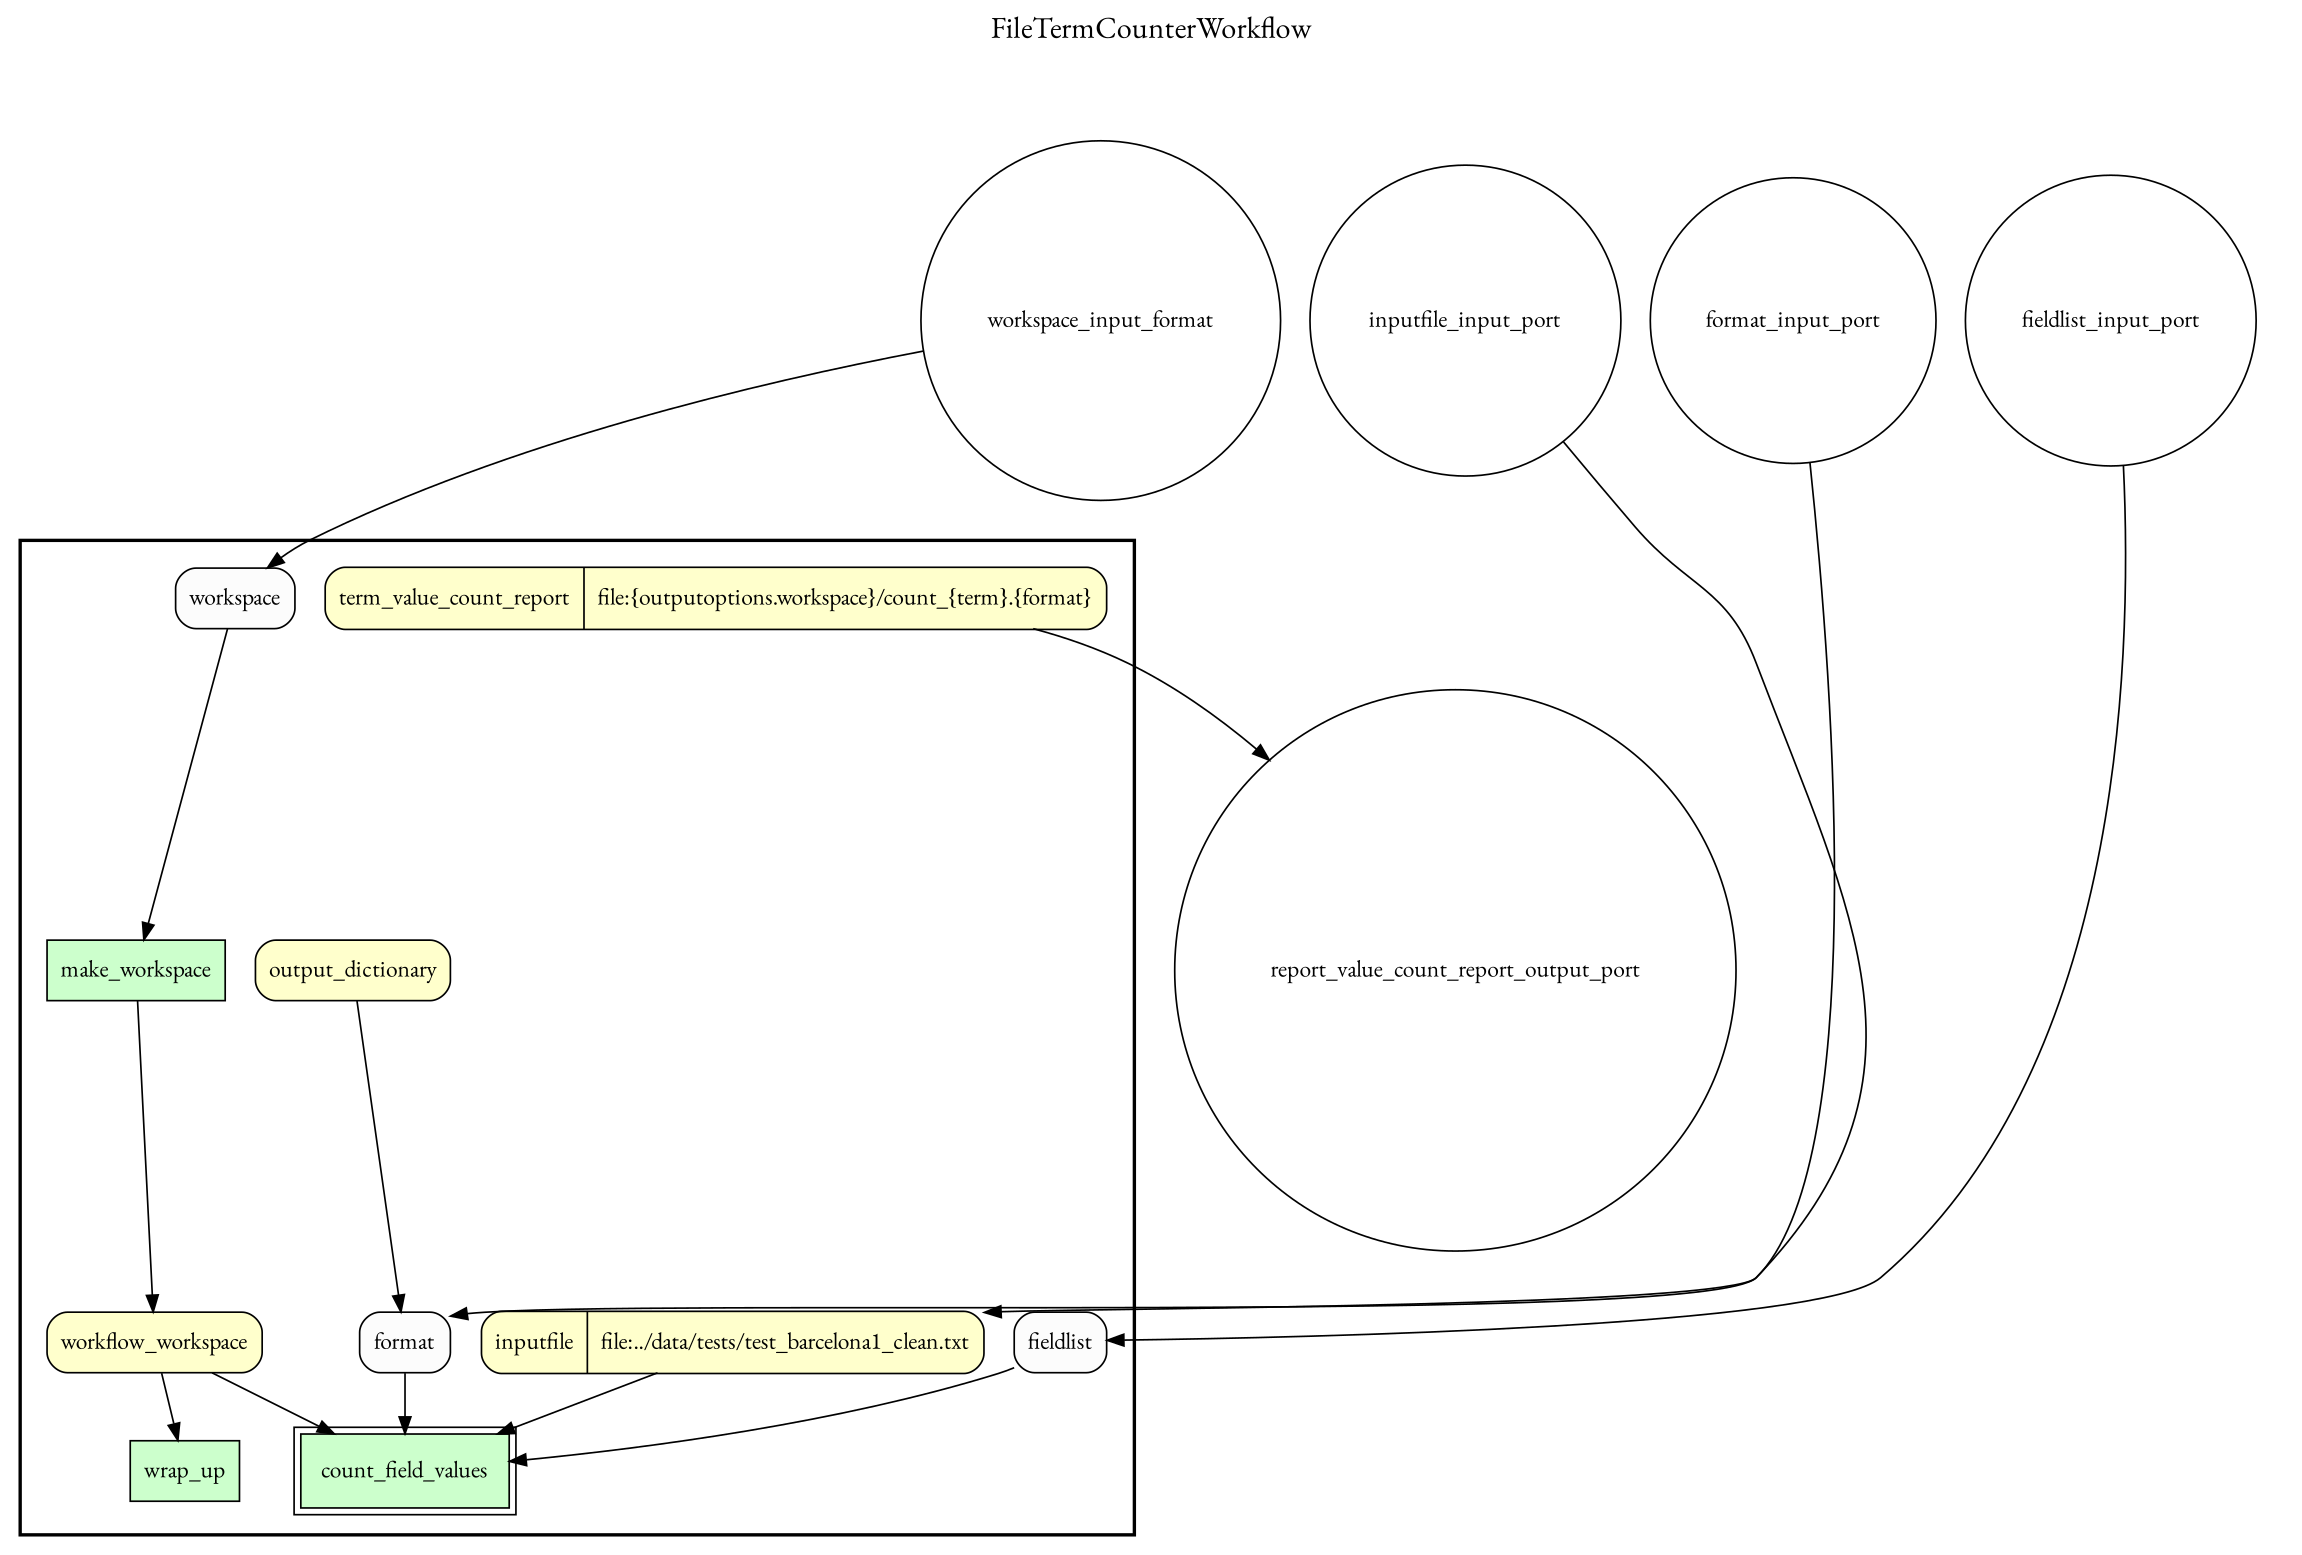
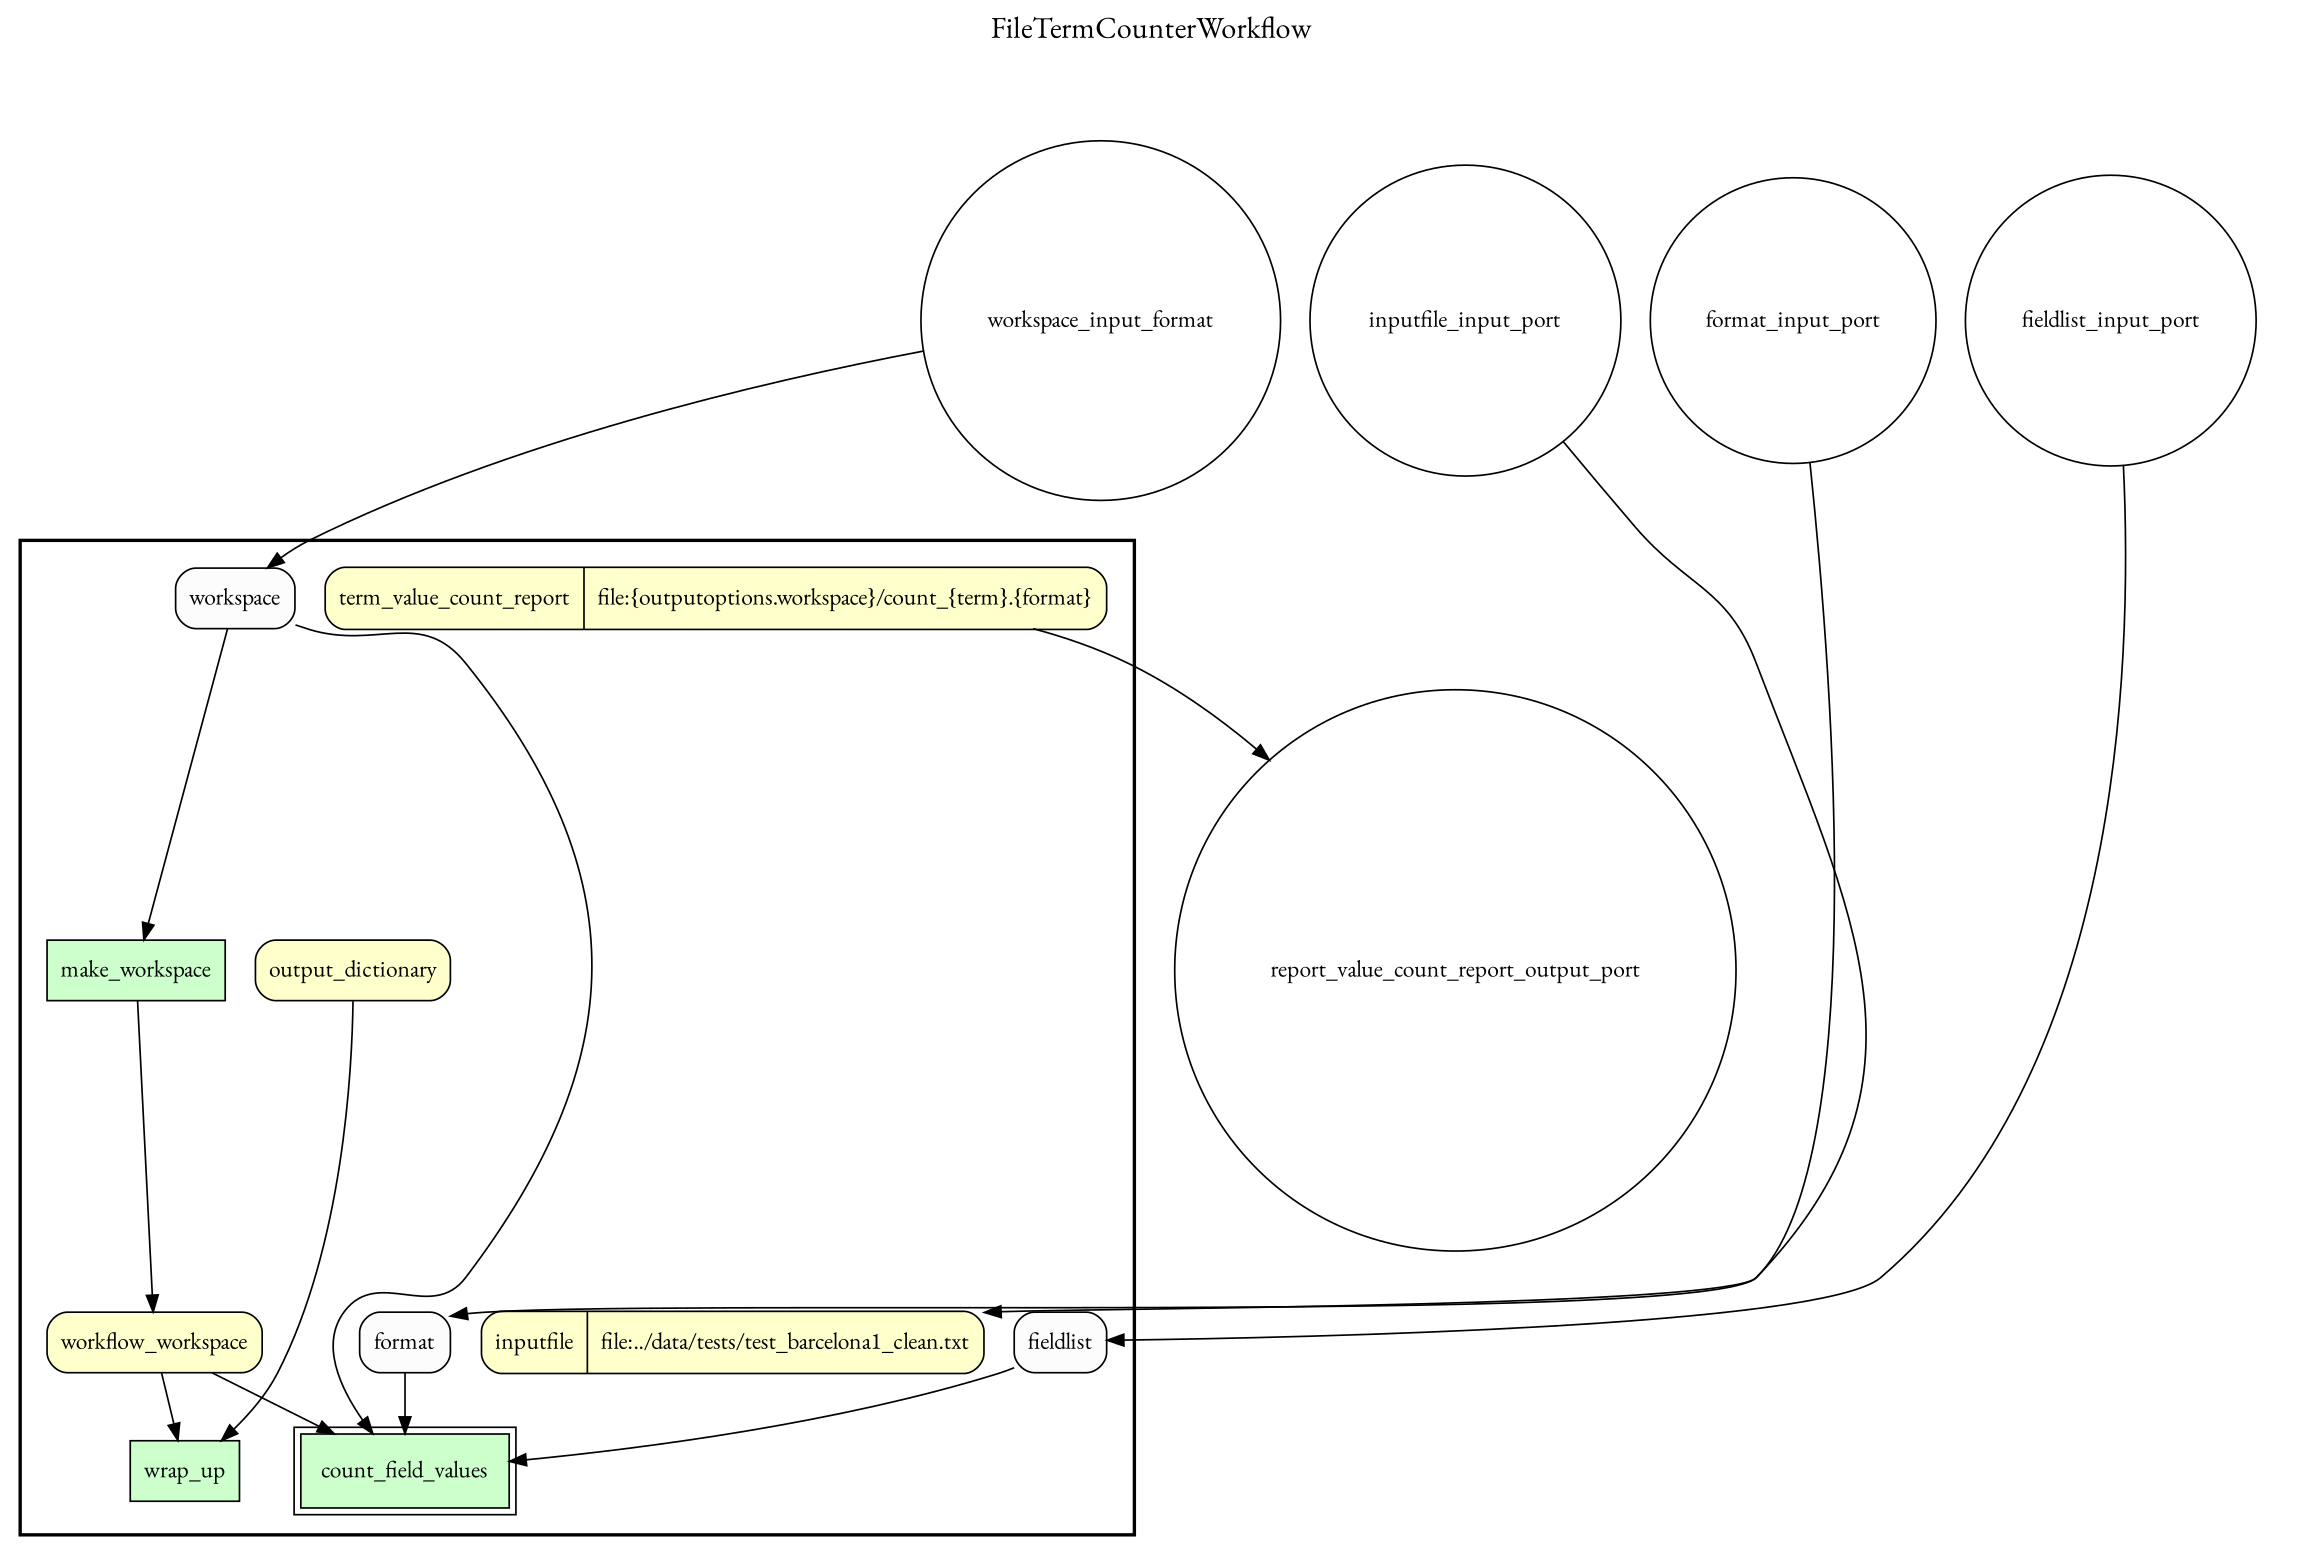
edge "output_dictionary" -> "format": now "output_dictionary" -> "wrap_up"
edge "inputfile" -> "count_field_values": now "workspace" -> "count_field_values"
